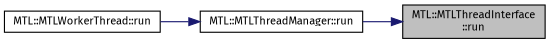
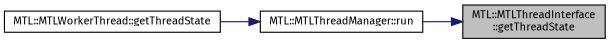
node "MTL::MTLWorkerThread::run": label "MTL::MTLWorkerThread::run" -> "MTL::MTLWorkerThread::getThreadState"
node "MTL::MTLThreadInterface ::run": label "MTL::MTLThreadInterface ::run" -> "MTL::MTLThreadInterface ::getThreadState"
